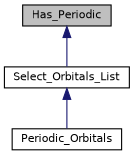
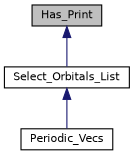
node "Has_Periodic": label "Has_Periodic" -> "Has_Print"
node "Periodic_Orbitals": label "Periodic_Orbitals" -> "Periodic_Vecs"
